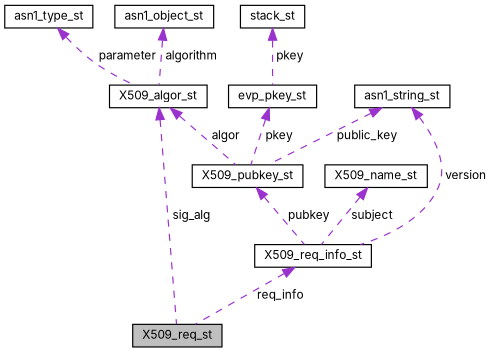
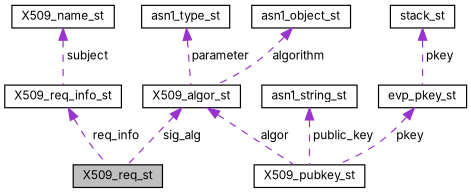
edge "X509_req_info_st" -> "asn1_string_st": removed, label "version"
edge "X509_req_info_st" -> "X509_pubkey_st": removed, label "pubkey"
